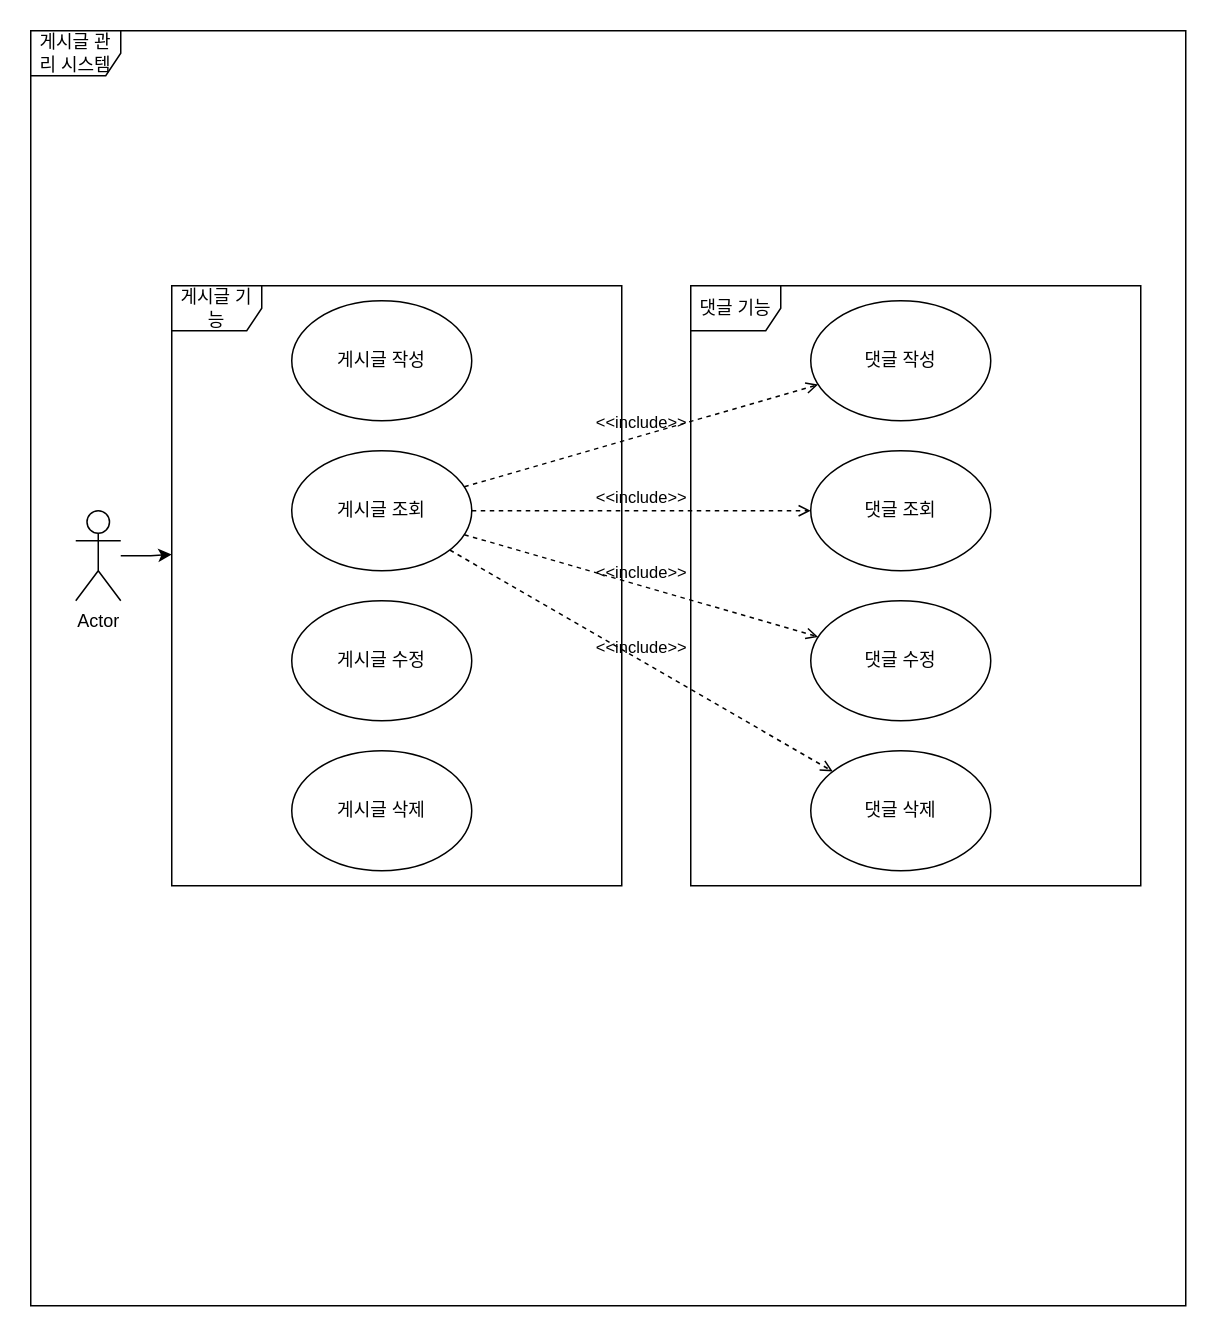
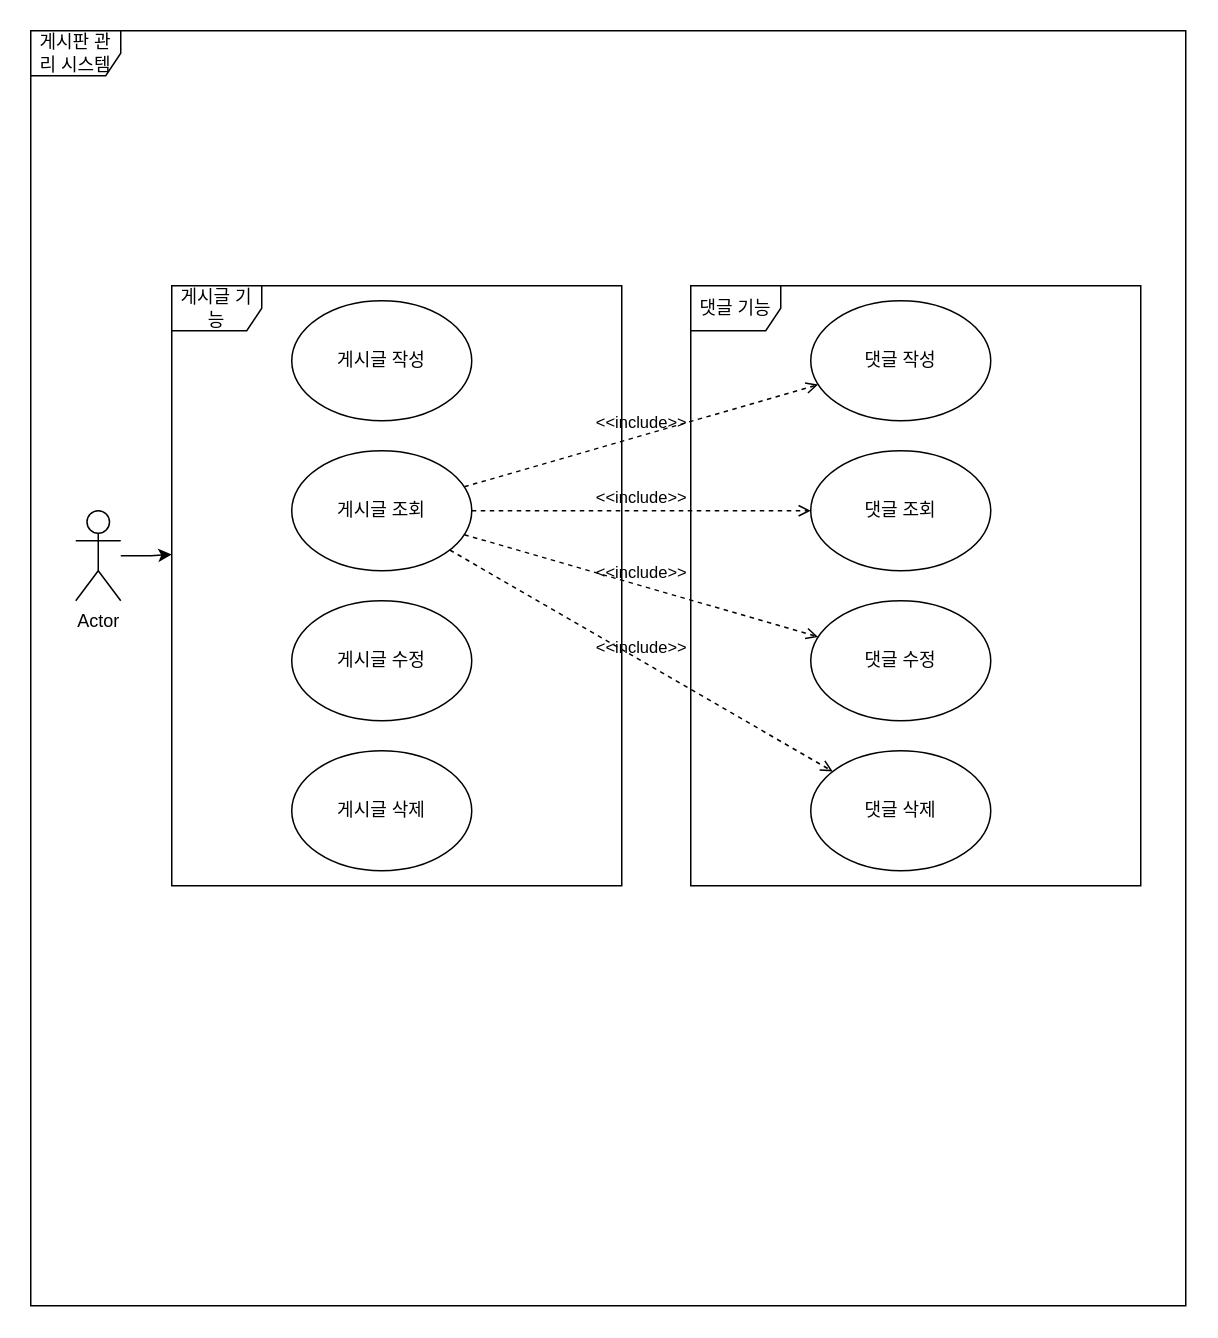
node "게시글 관리 시스템": label "게시글 관리 시스템" -> "게시판 관리 시스템"
